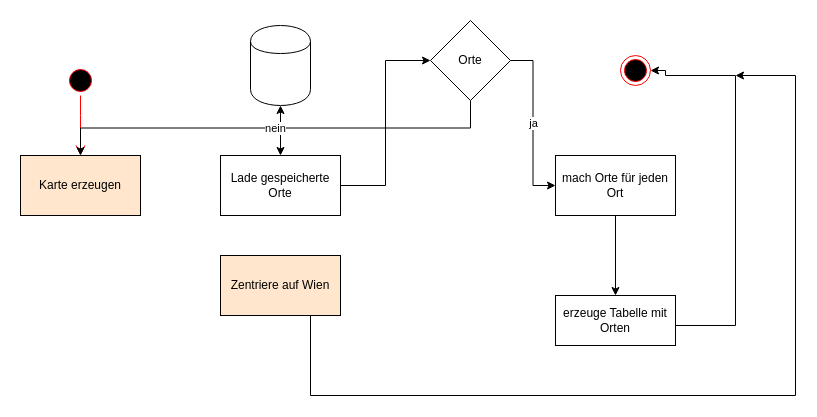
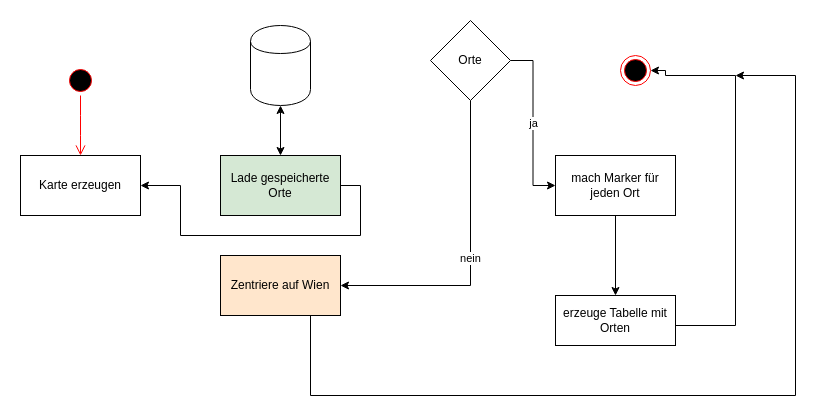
edge "Lade gespeicherte Orte" -> "Orte": now "Lade gespeicherte Orte" -> "Karte erzeugen"
edge "Orte" -> "Karte erzeugen": now "Orte" -> "Zentriere auf Wien"
node "Karte erzeugen": fillcolor #ffe6cc -> #ffffff
node "Lade gespeicherte Orte": fillcolor #ffffff -> #d5e8d4
node "mach Orte für jeden Ort": label "mach Orte für jeden Ort" -> "mach Marker für jeden Ort"
